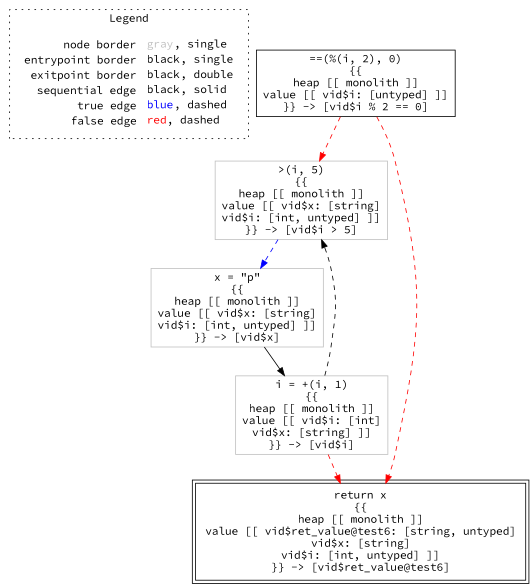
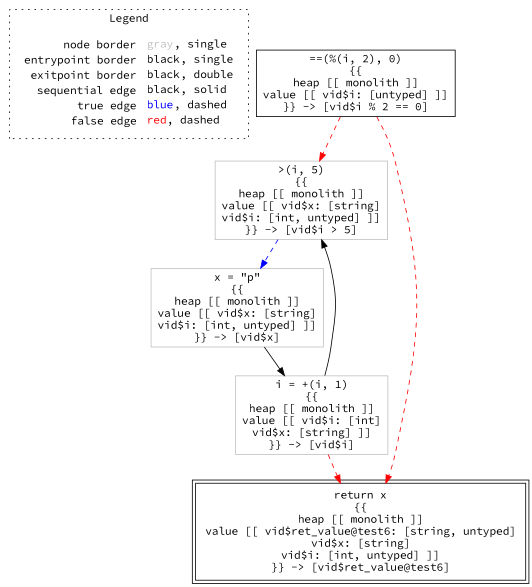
edge "i = +(i, 1)" -> ">(i, 5)": style dashed -> solid
